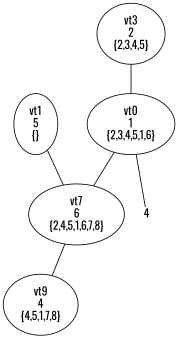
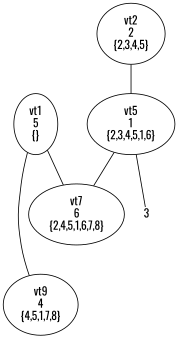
node "vt3 2 {2,3,4,5}": label "vt3 2 {2,3,4,5}" -> "vt2 2 {2,3,4,5}"
node "vt0 1 {2,3,4,5,1,6}": label "vt0 1 {2,3,4,5,1,6}" -> "vt5 1 {2,3,4,5,1,6}"
node "4": label "4" -> "3"
edge "vt7 6 {2,4,5,1,6,7,8}" -- "vt9 4 {4,5,1,7,8}": now "vt1 5 {}" -- "vt9 4 {4,5,1,7,8}"
